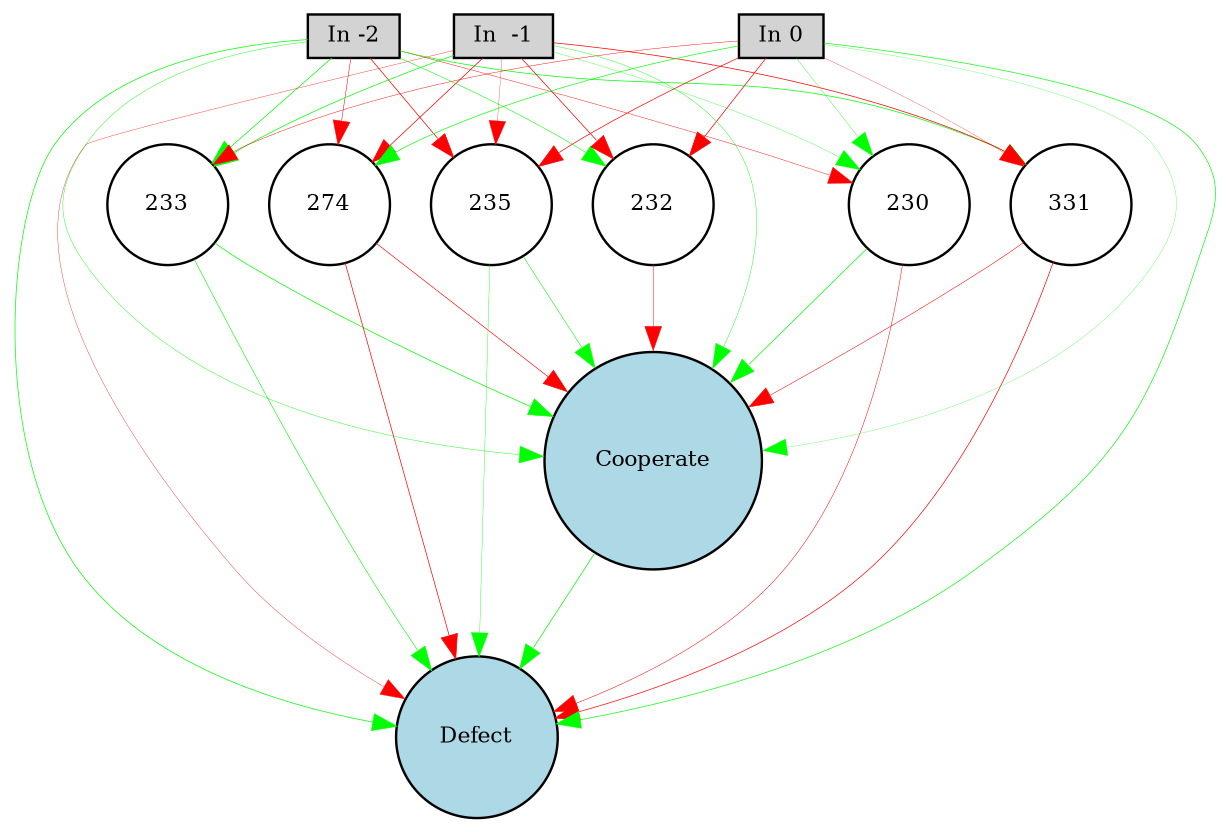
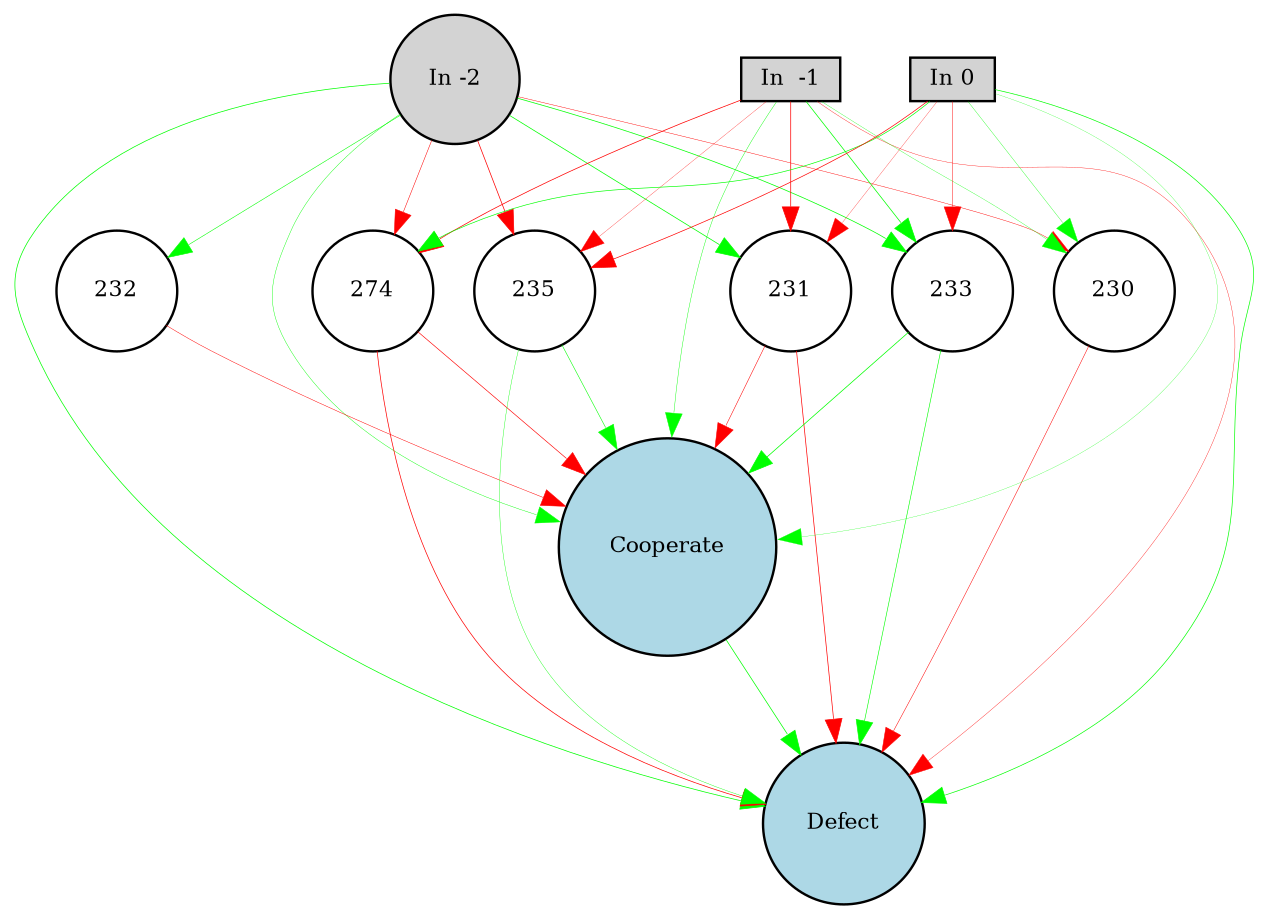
node "In -2": shape box -> circle
edge "In 0" -> "232": removed
edge "In  -1" -> "232": removed
node "331": label "331" -> "231"
edge "230" -> "Cooperate": removed
